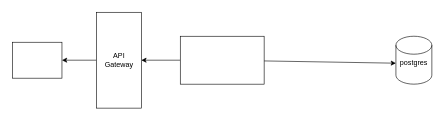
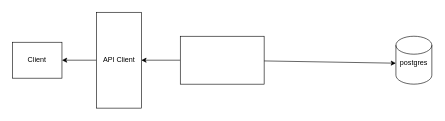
node "Client": added
node "API Gateway": label "API Gateway" -> "API Client"
